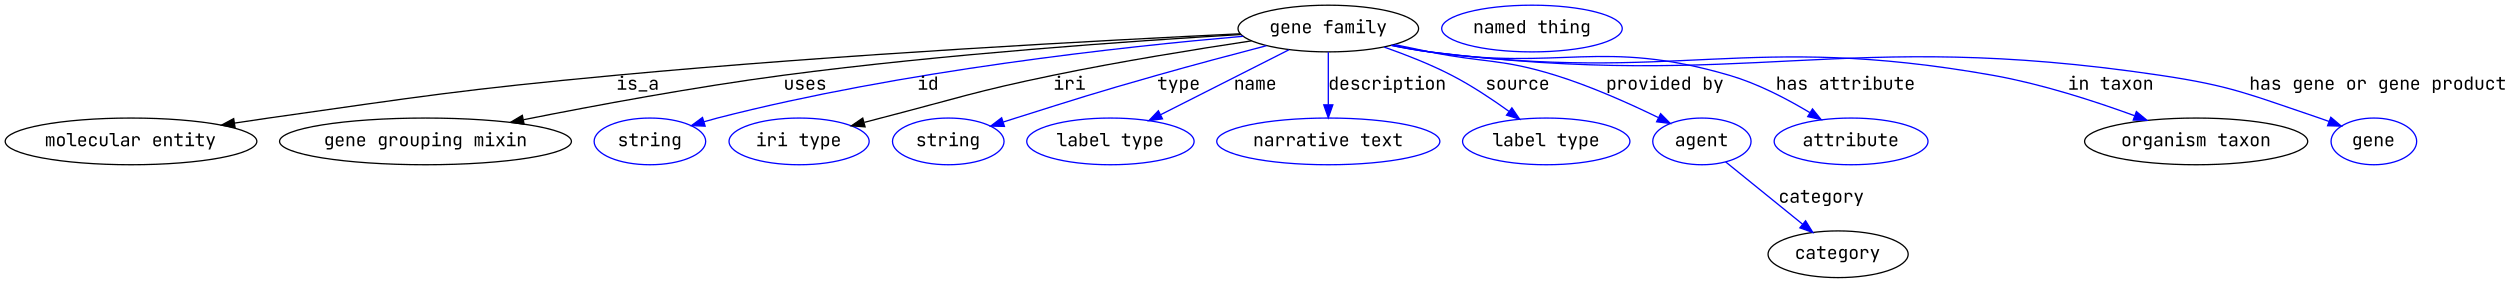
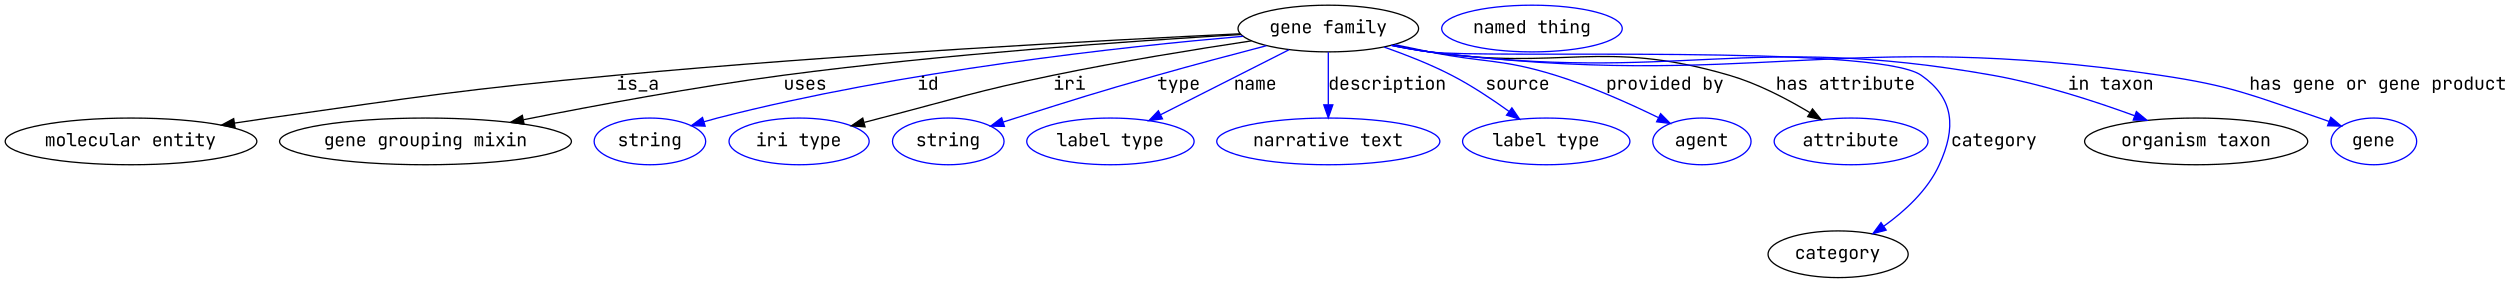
edge "gene family" -> "attribute": color blue -> black
edge "agent" -> "category": now "gene family" -> "category"
